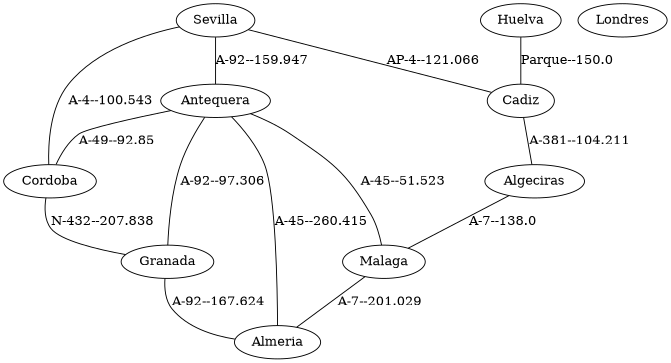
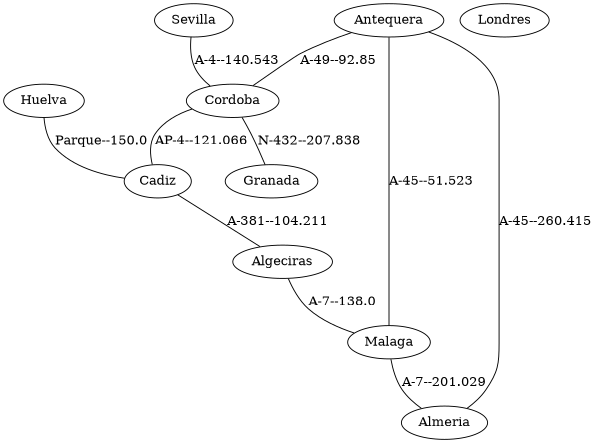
edge "Sevilla" -- "Antequera": removed, label "A-92--159.947"
edge "Sevilla" -- "Cadiz": now "Cordoba" -- "Cadiz"
edge "Sevilla" -- "Cordoba": label "A-4--100.543" -> "A-4--140.543"
edge "Antequera" -- "Granada": removed, label "A-92--97.306"
edge "Granada" -- "Almeria": removed, label "A-92--167.624"
